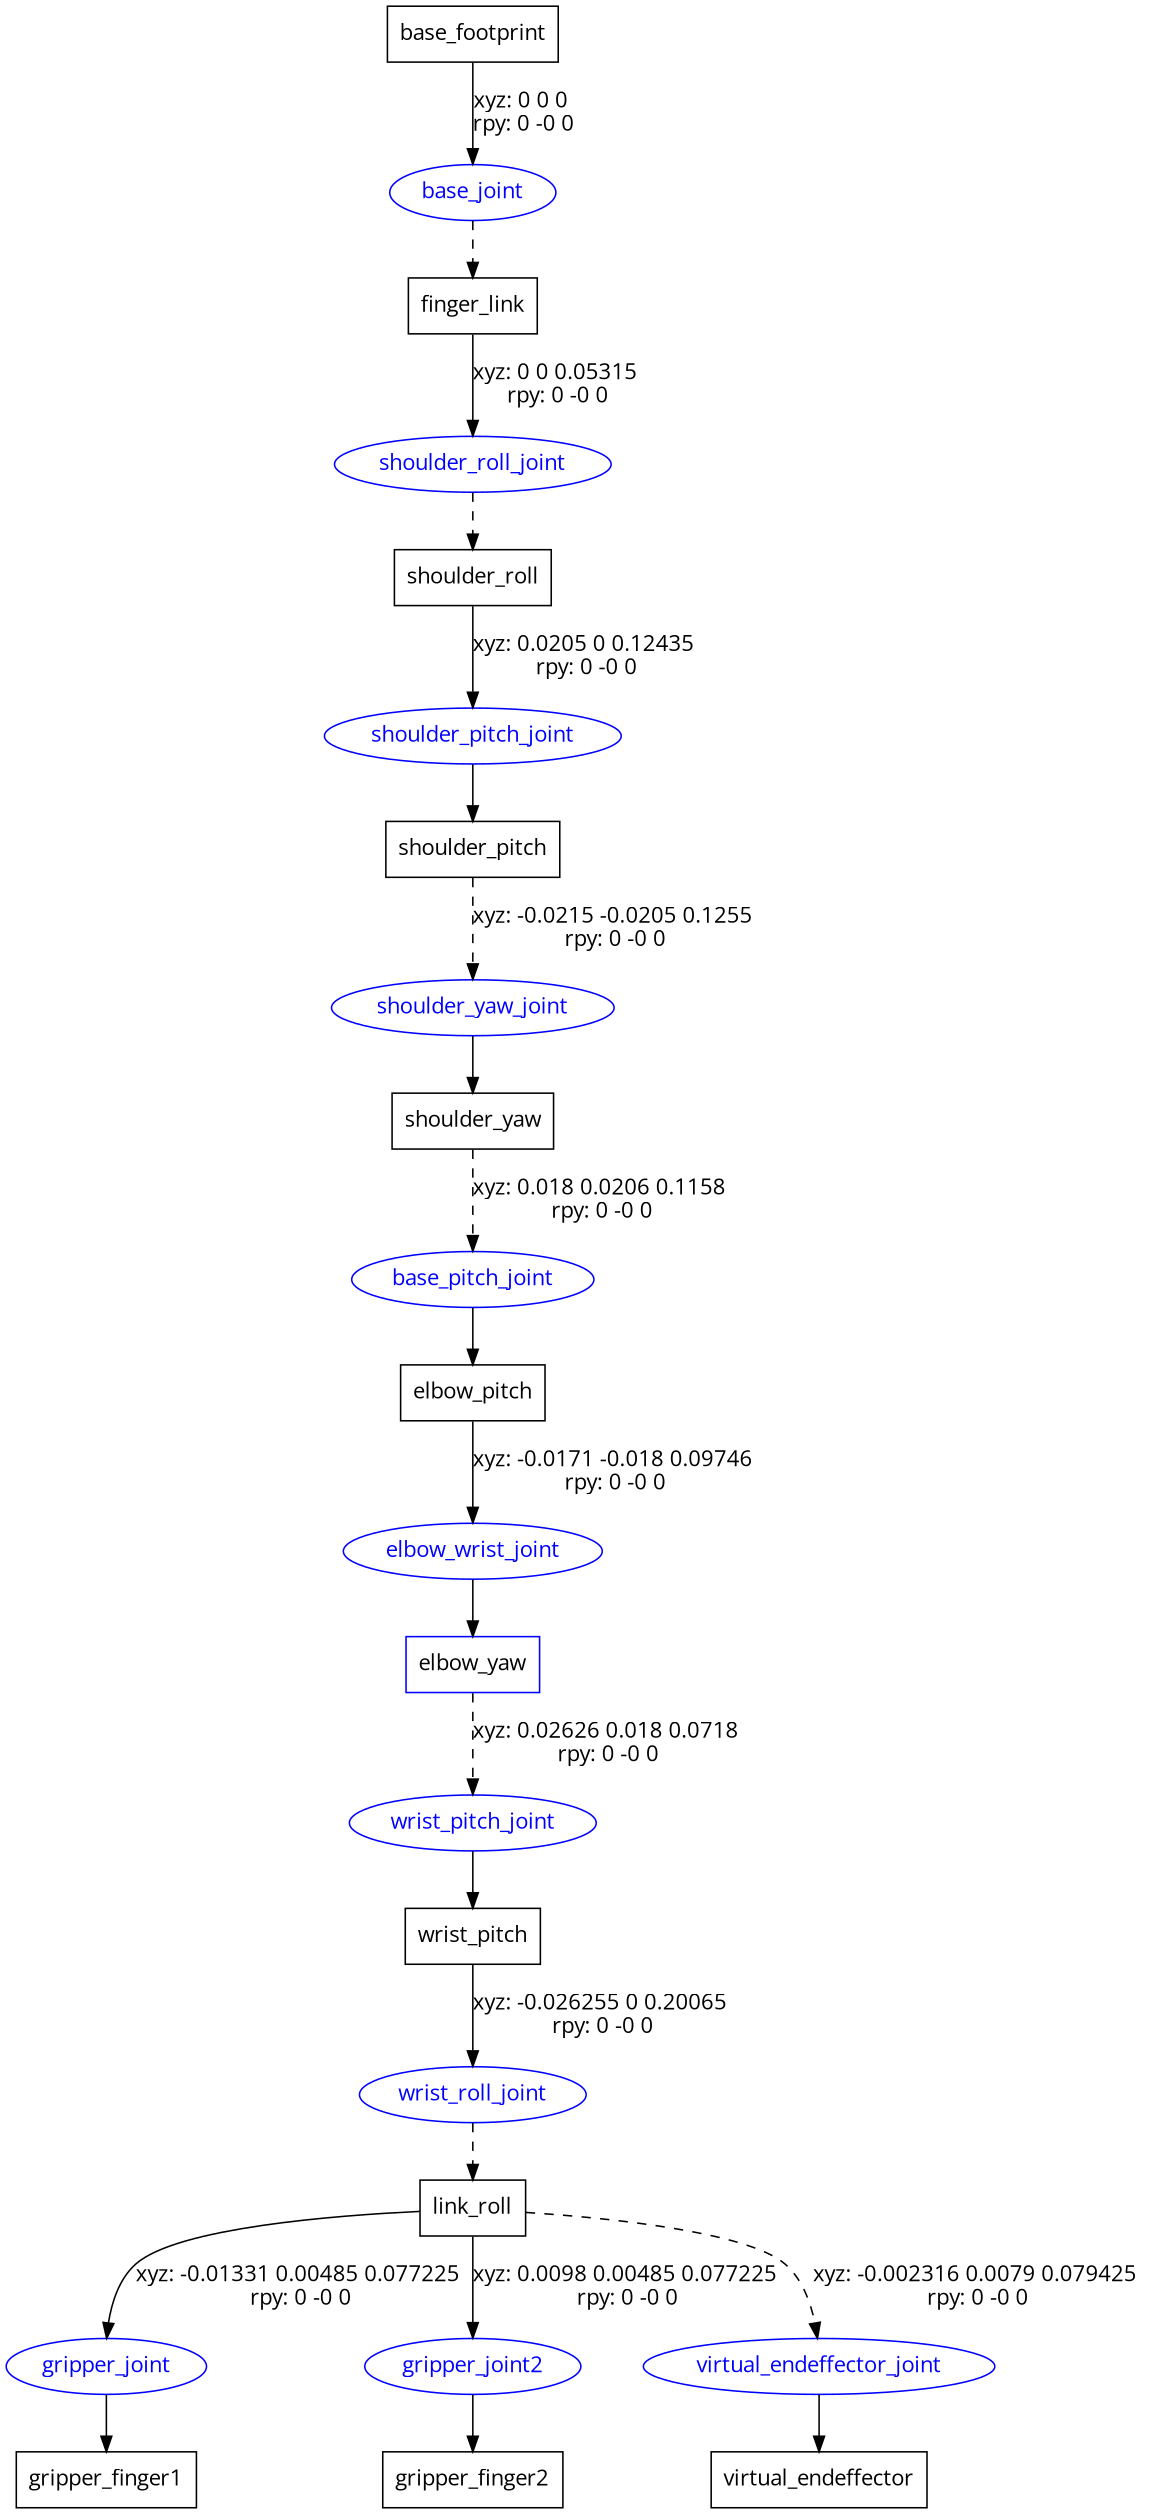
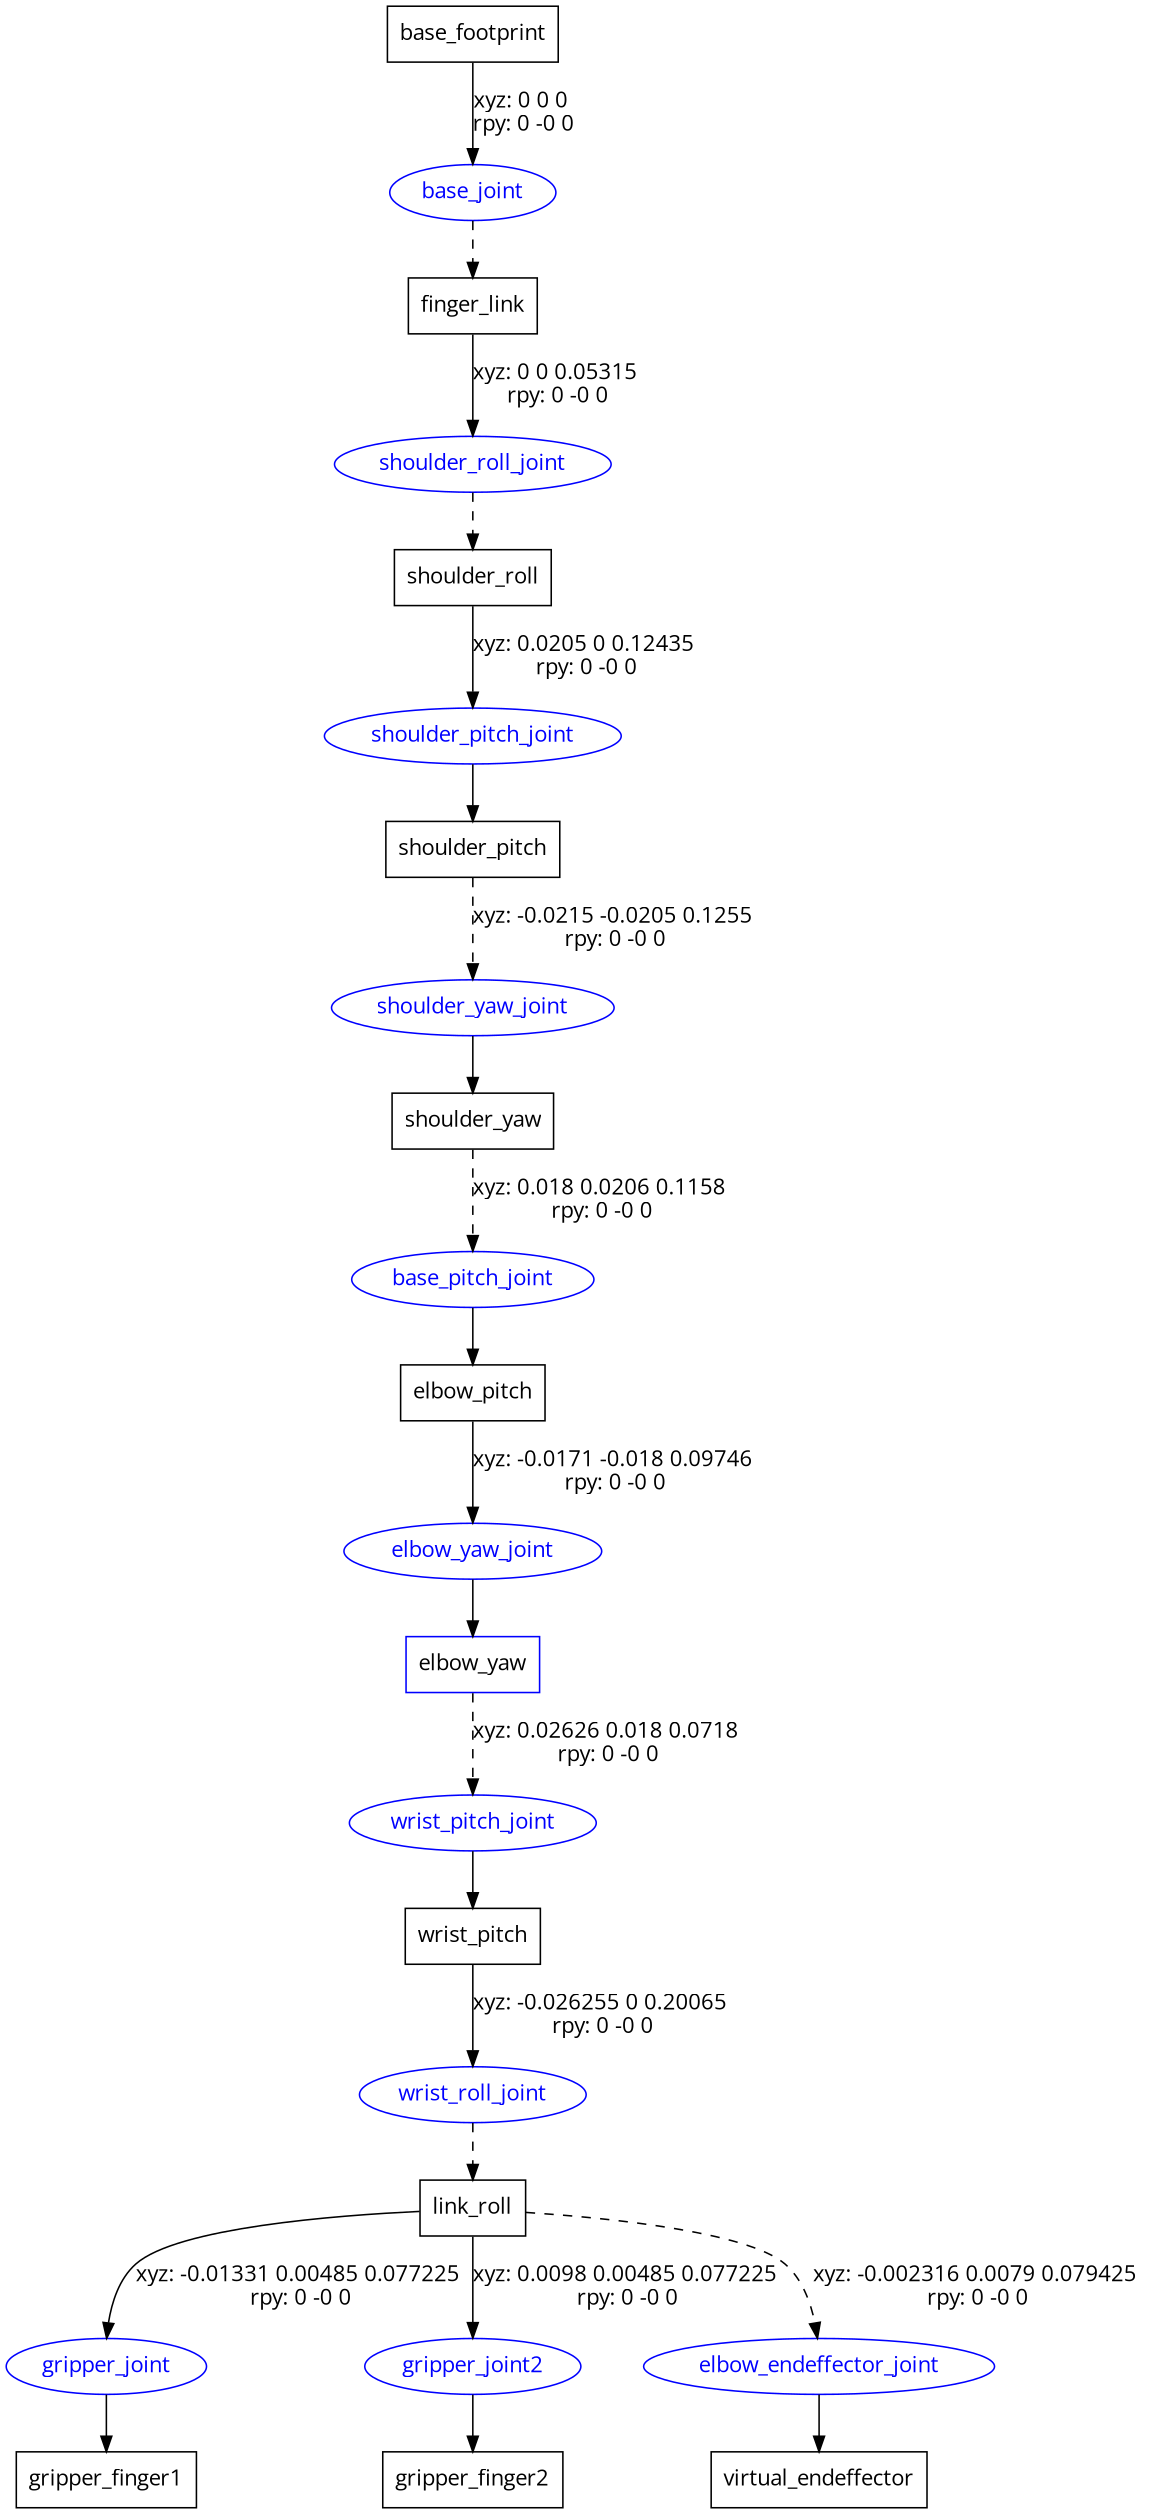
node "elbow_wrist_joint": label "elbow_wrist_joint" -> "elbow_yaw_joint"
node "virtual_endeffector_joint": label "virtual_endeffector_joint" -> "elbow_endeffector_joint"
